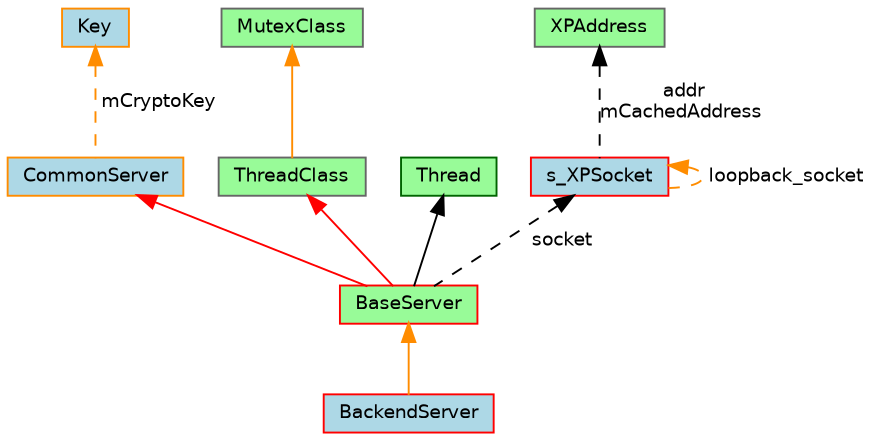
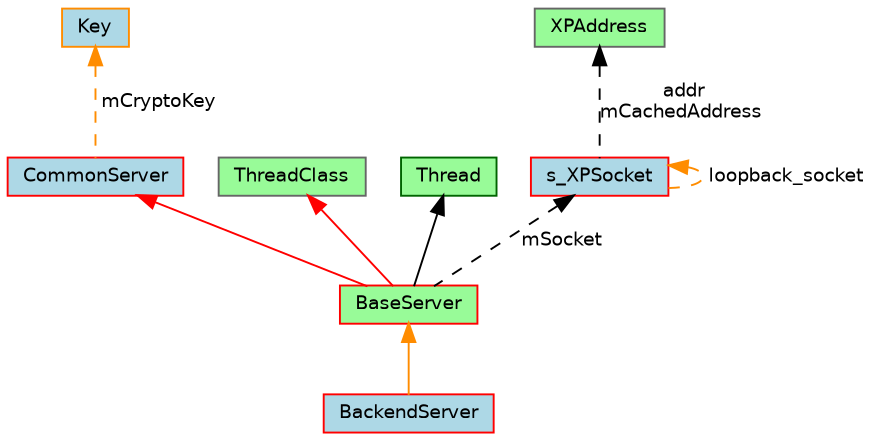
node "MutexClass": removed
node "CommonServer": color darkorange -> red
edge "BaseServer" -> "s_XPSocket": label " socket" -> " mSocket"
